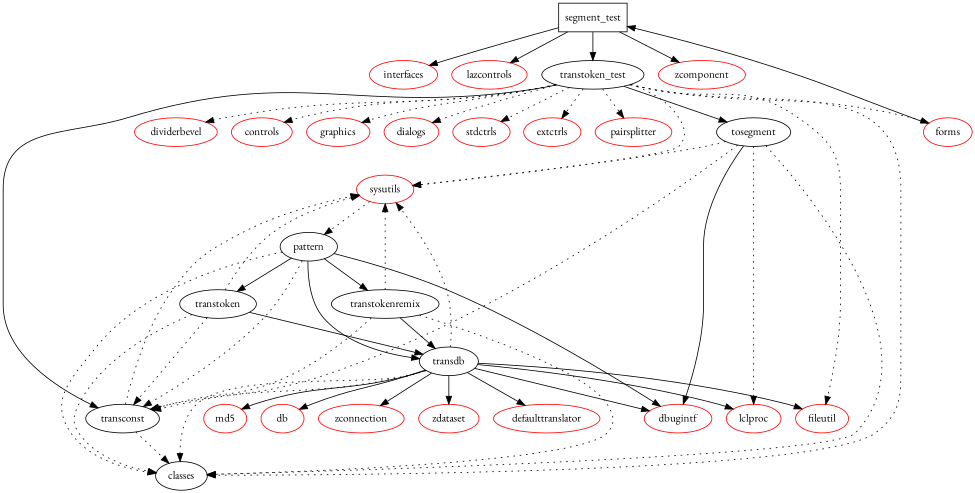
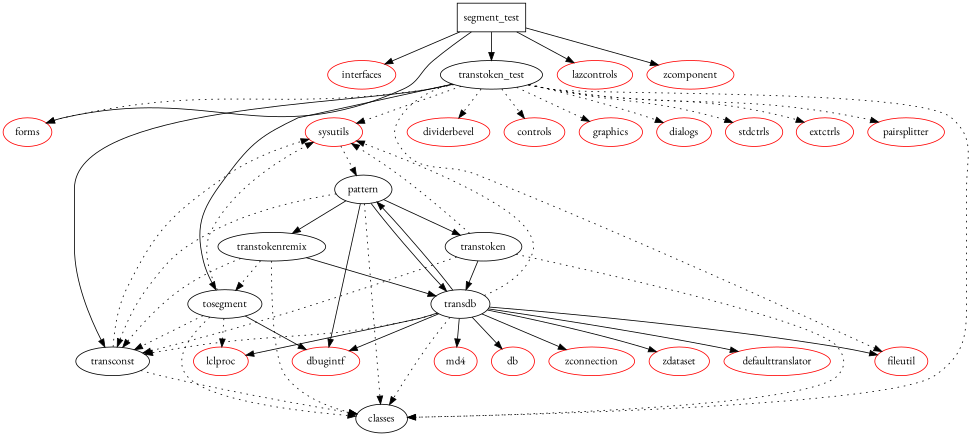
edge "forms" -> "segment_test": reversed
edge "transdb" -> "pattern": added
edge "transtokenremix" -> "sysutils": now "transtokenremix" -> "tosegment"
node "md5": label "md5" -> "md4"
